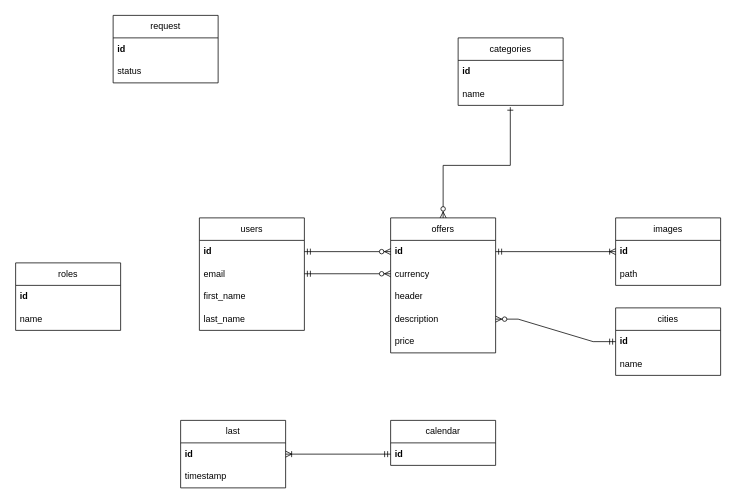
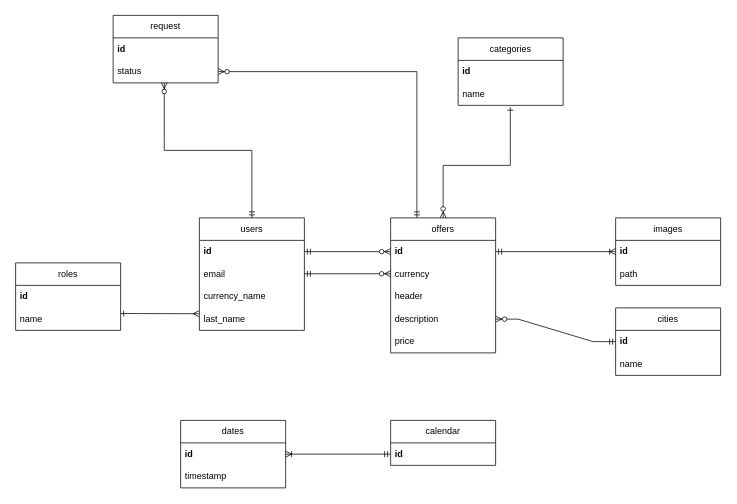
edge "status" -- "offers": added
edge "status" -- "users": added
node "first_name": label "first_name" -> "currency_name"
edge "roles" -- "last_name": added
node "last": label "last" -> "dates"
